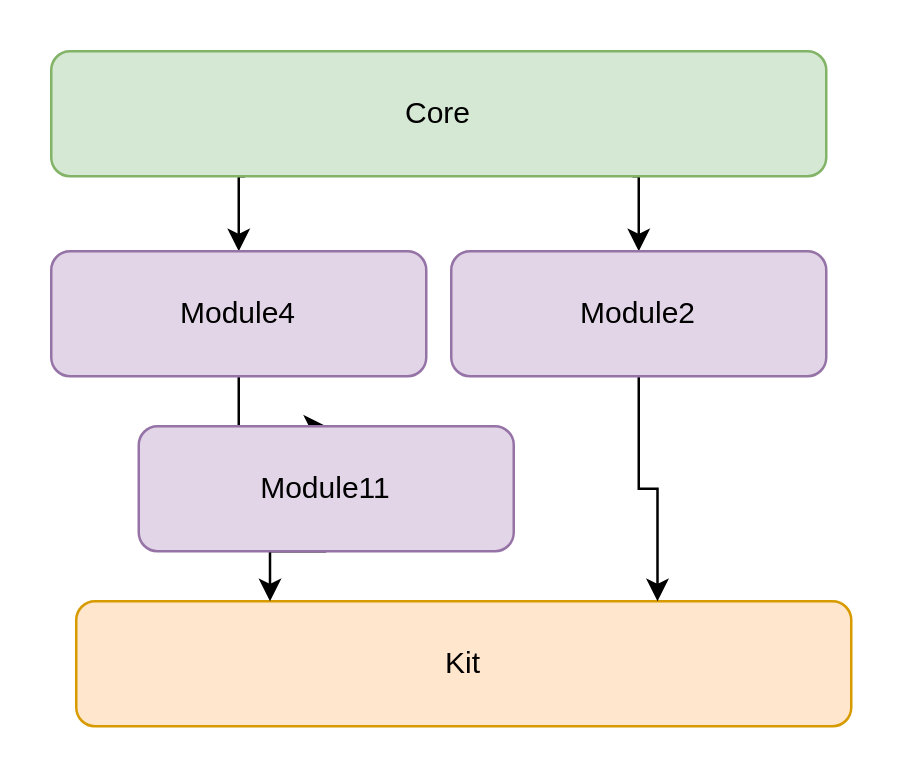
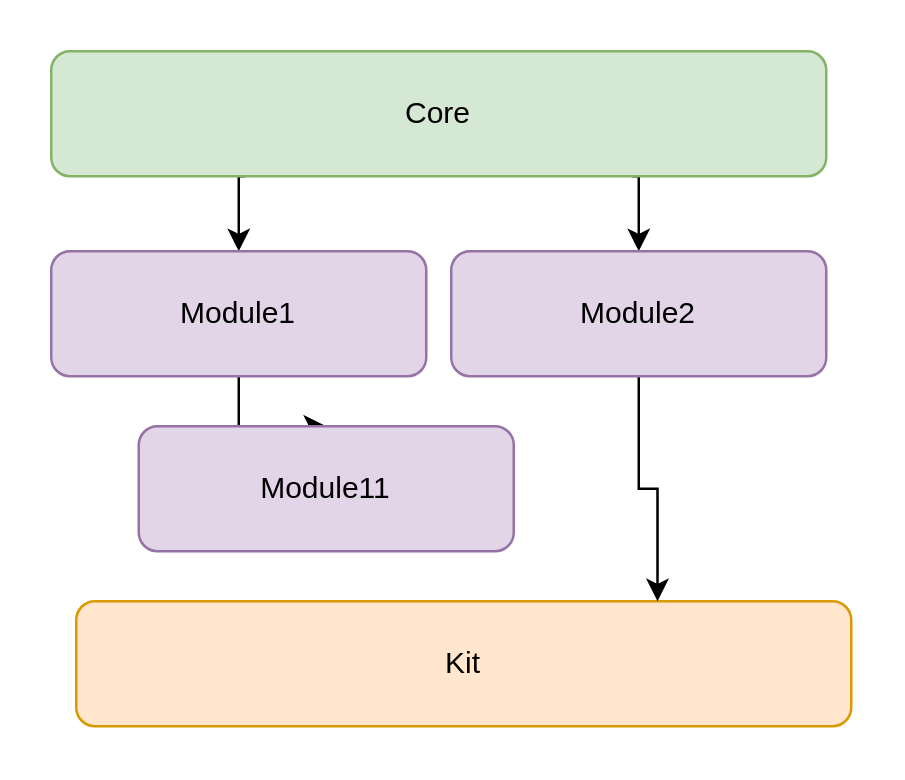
node "Module4": label "Module4" -> "Module1"
edge "Module11" -> "Kit": removed
